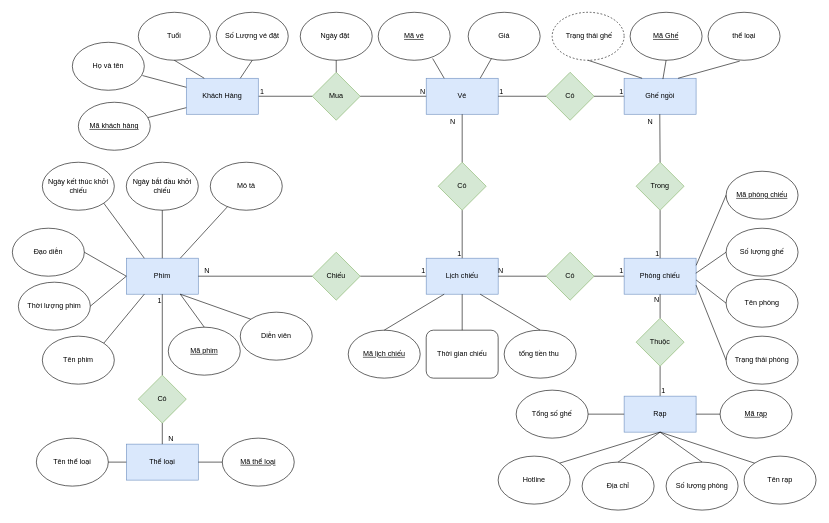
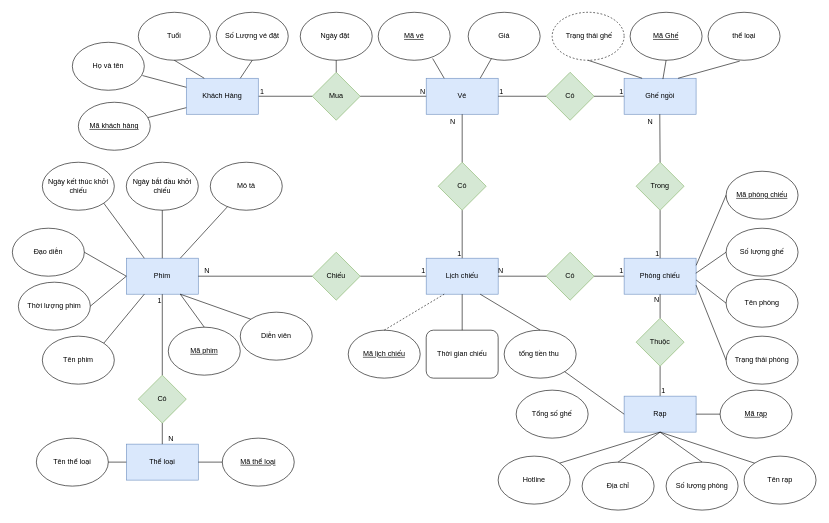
edge "Lịch chiếu" -- "Mã lịch chiếu": style solid -> dashed
edge "Tổng số ghế" -- "Rạp": now "tổng tiền thu" -- "Rạp"
